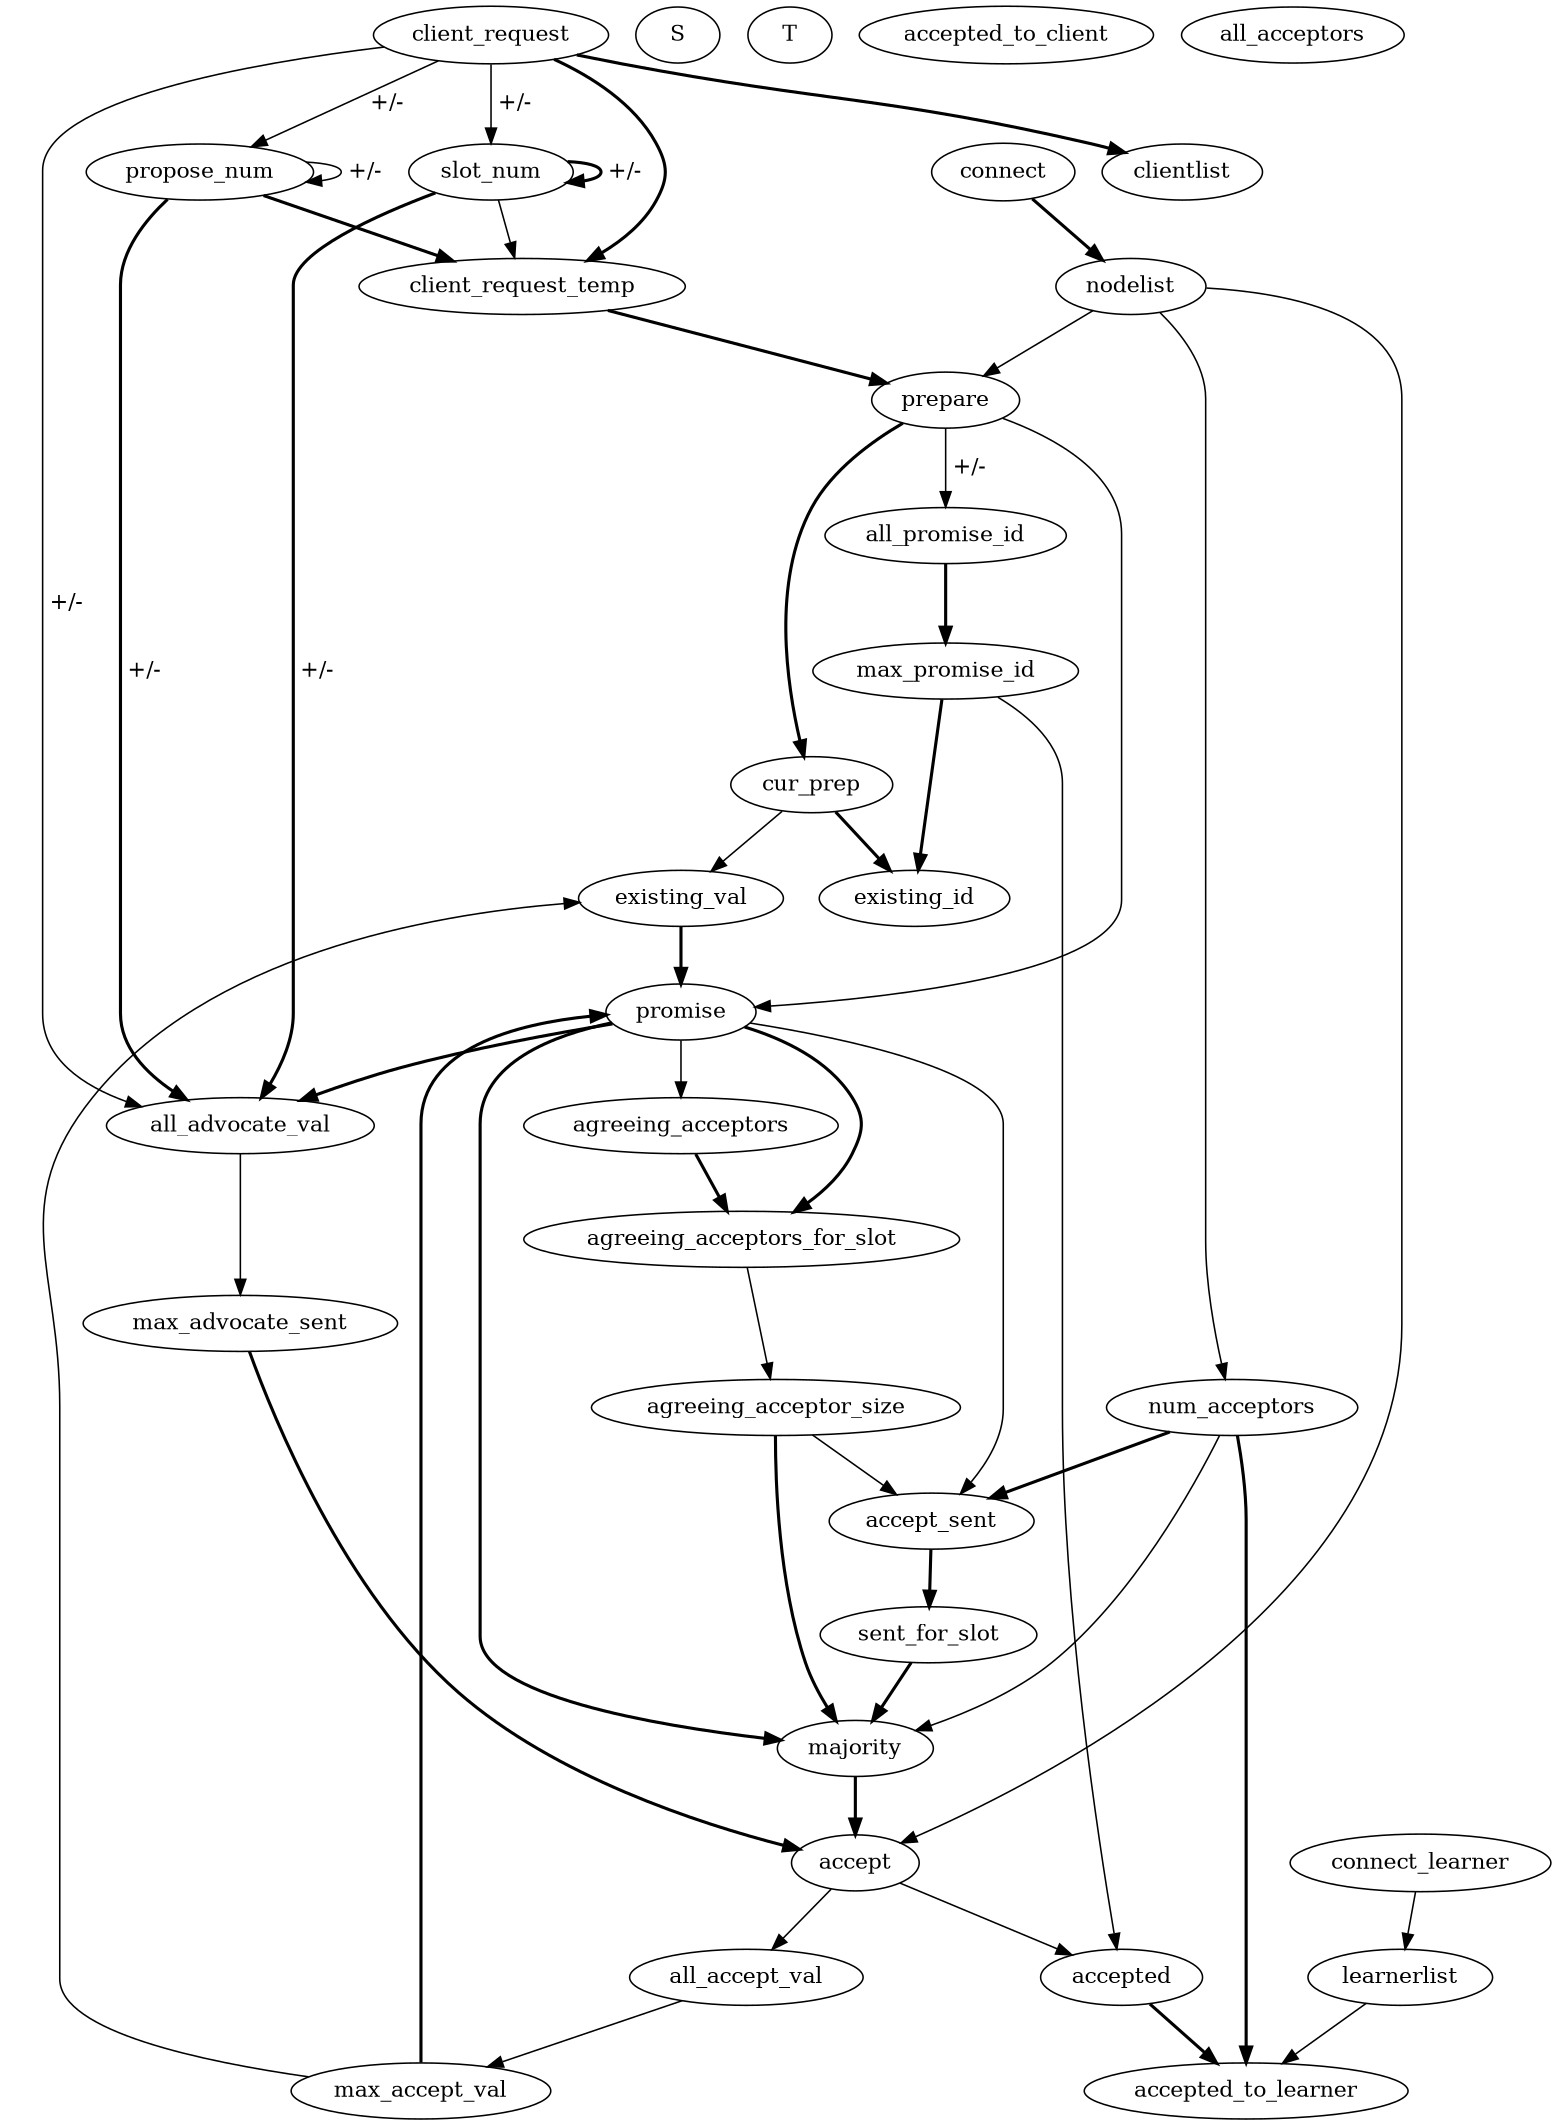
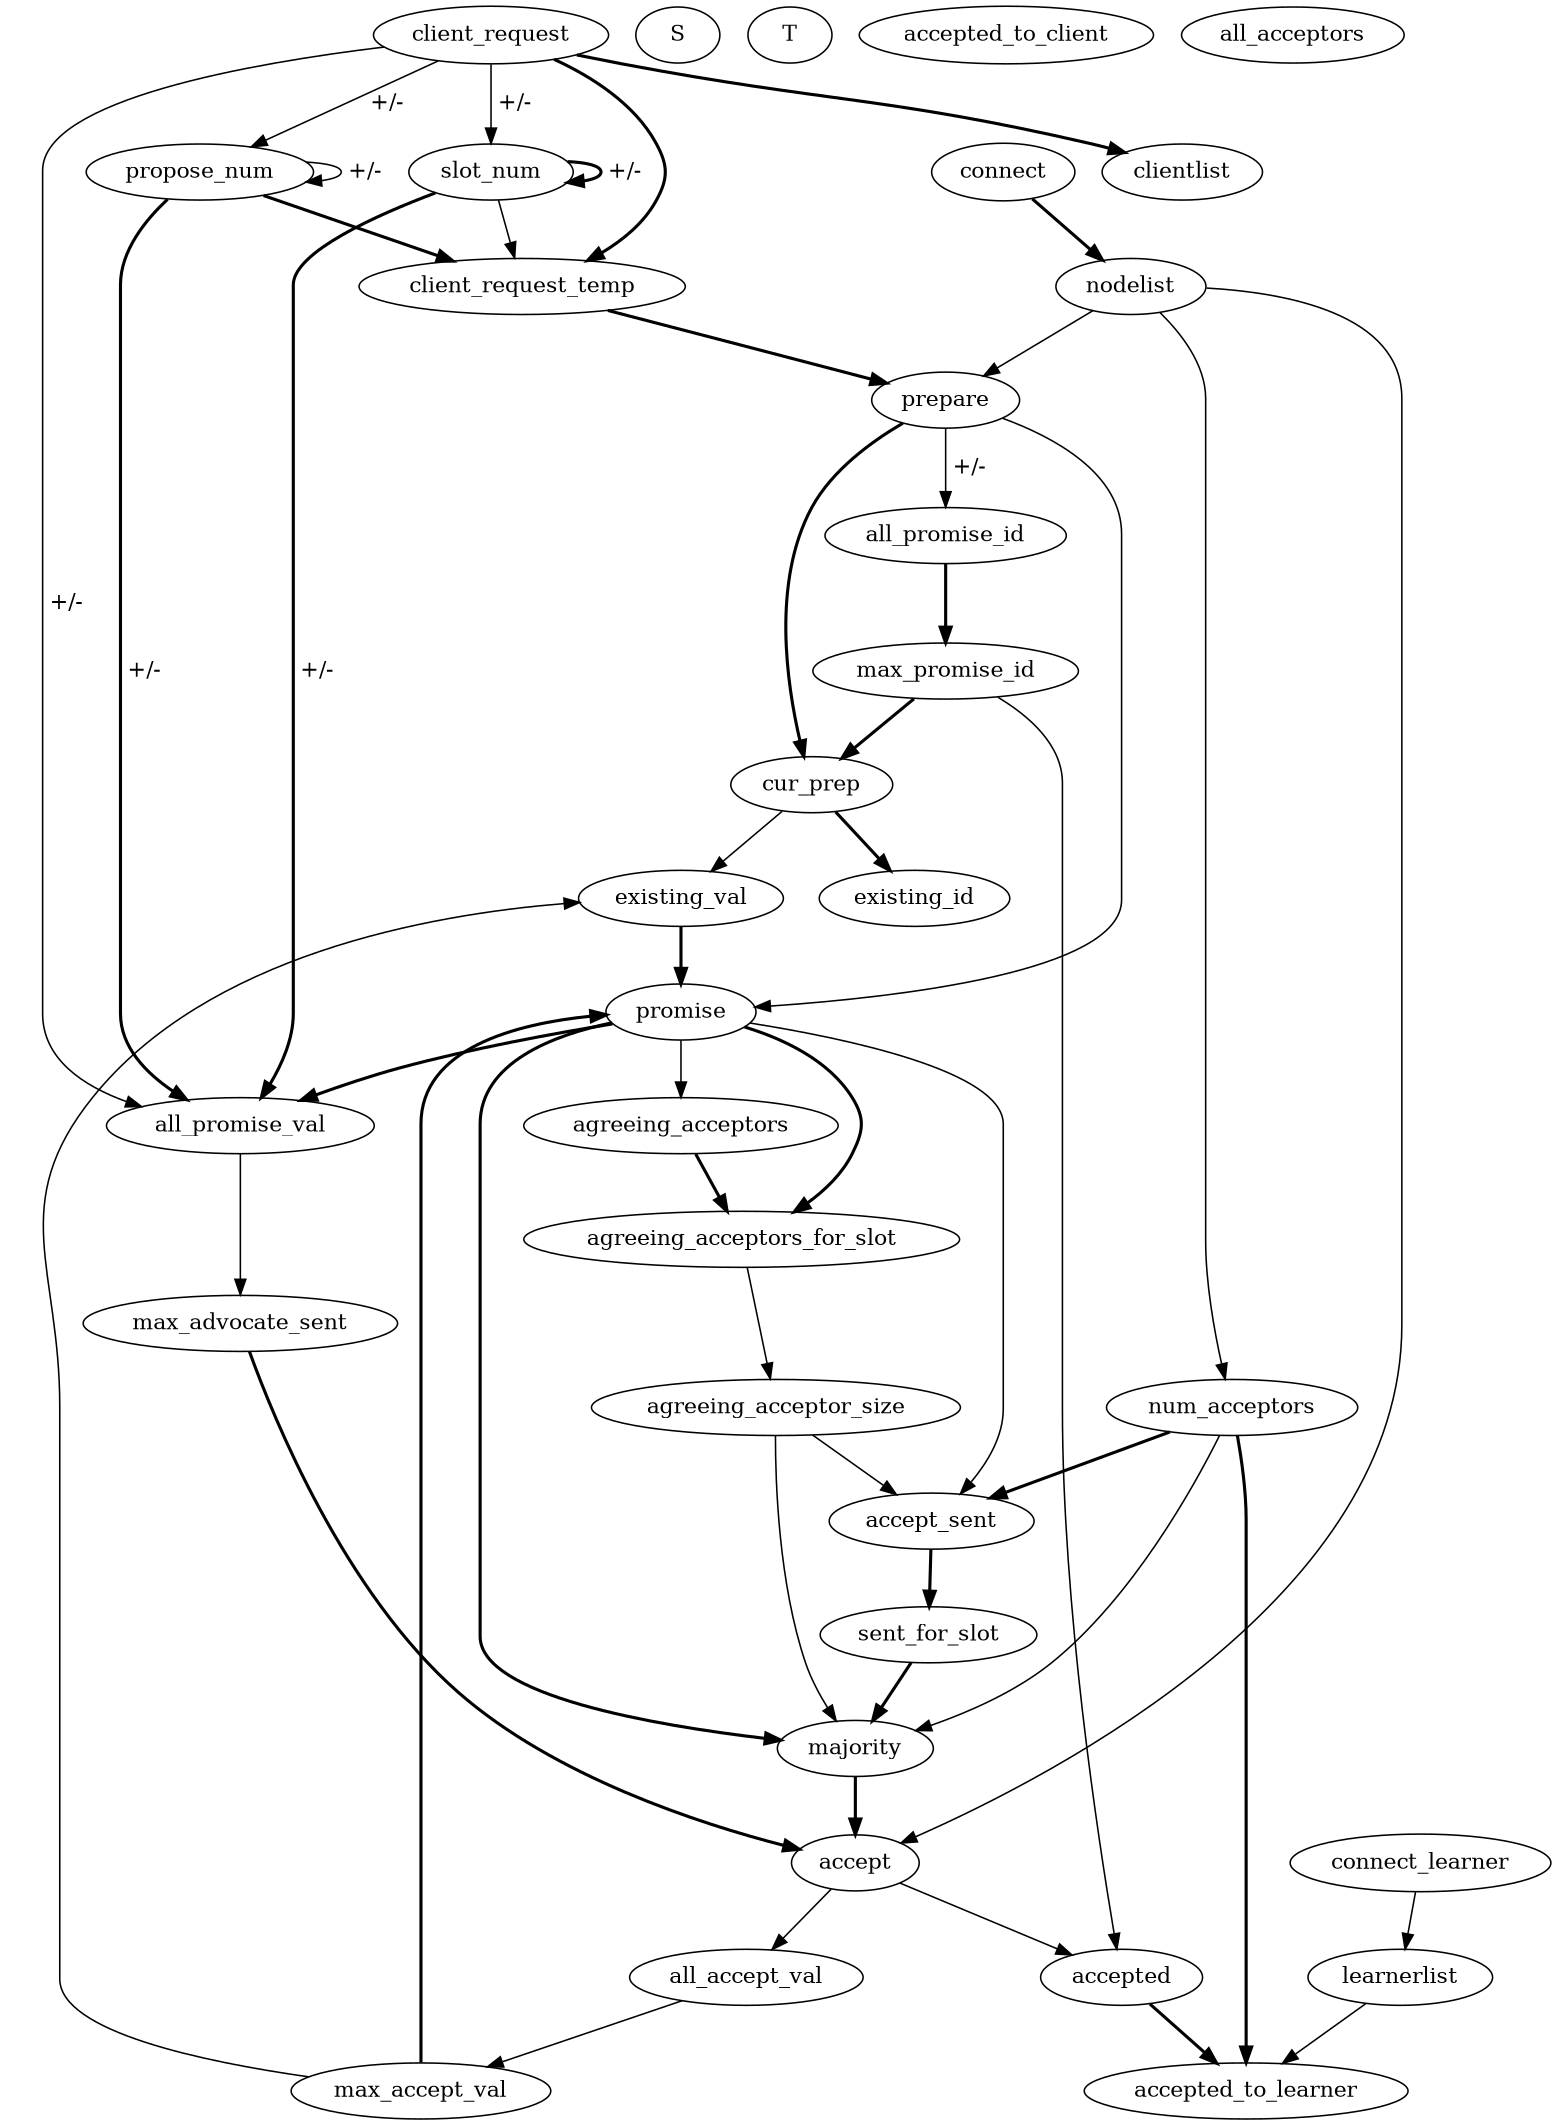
edge "max_promise_id" -> "existing_id": now "max_promise_id" -> "cur_prep"
node "all_advocate_val": label "all_advocate_val" -> "all_promise_val"
edge "agreeing_acceptor_size" -> "majority": style bold -> solid
